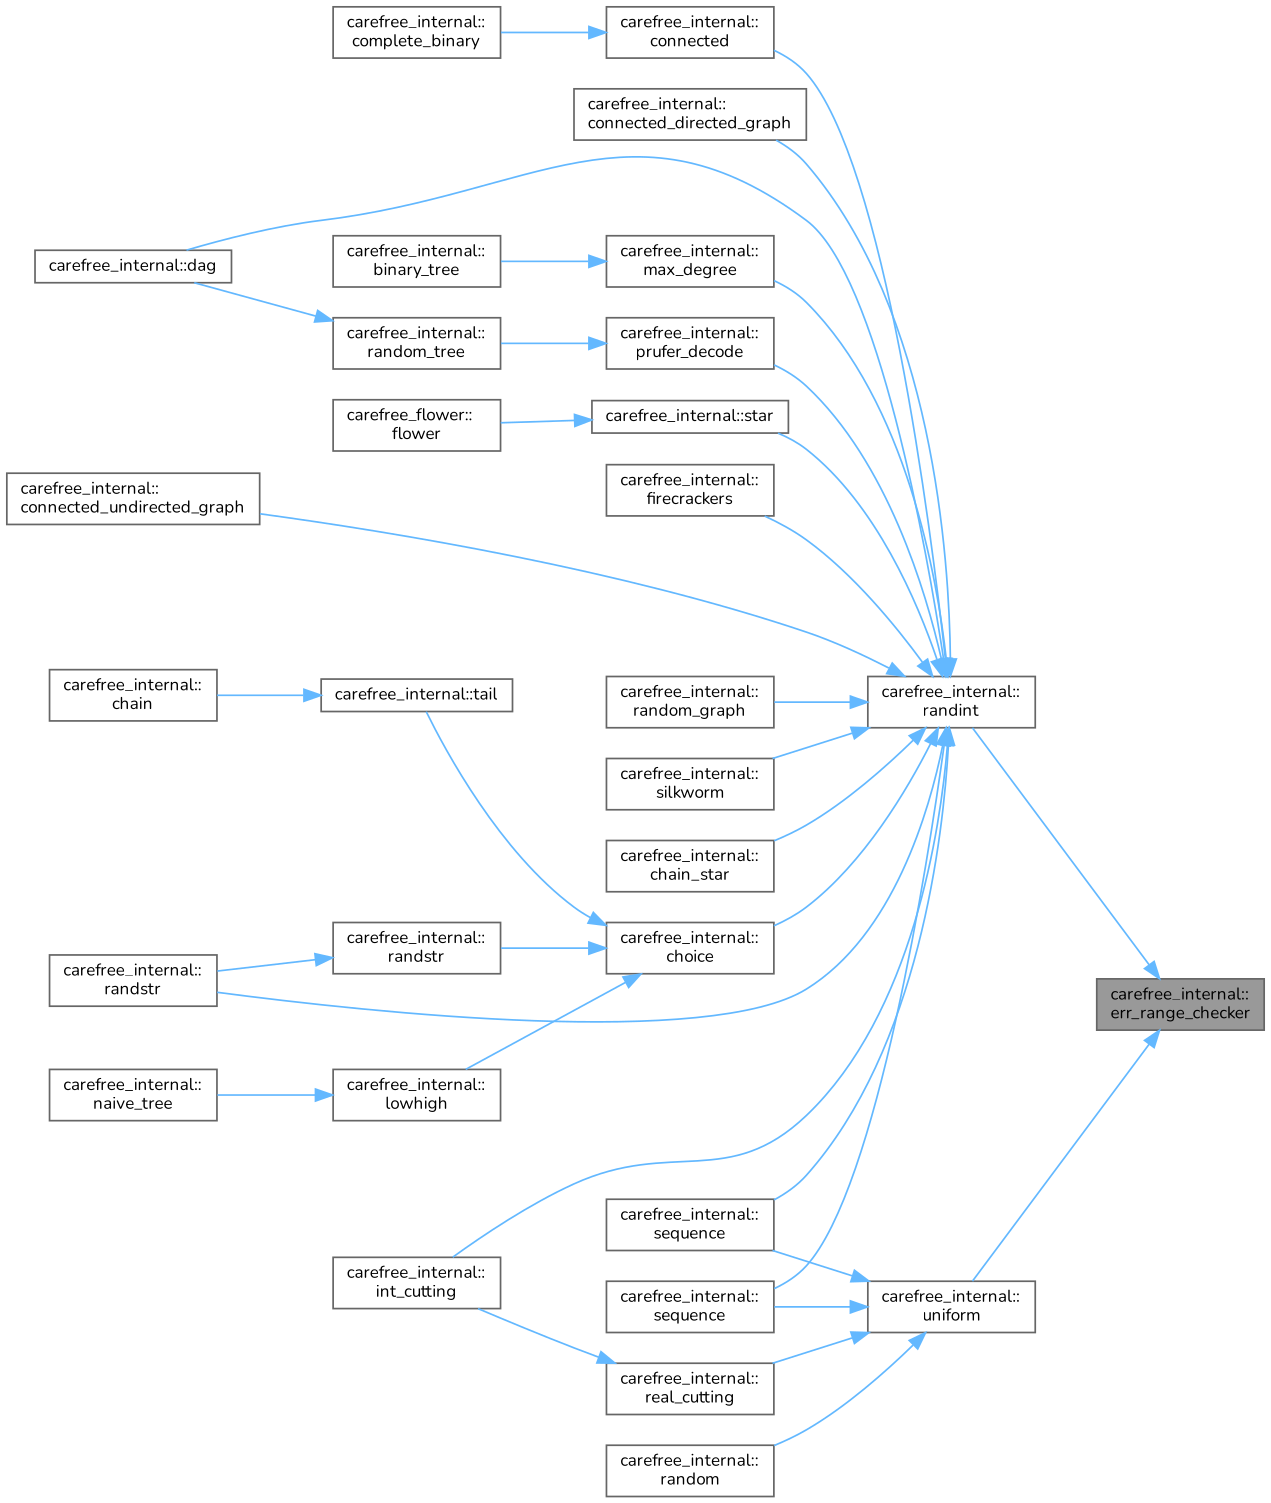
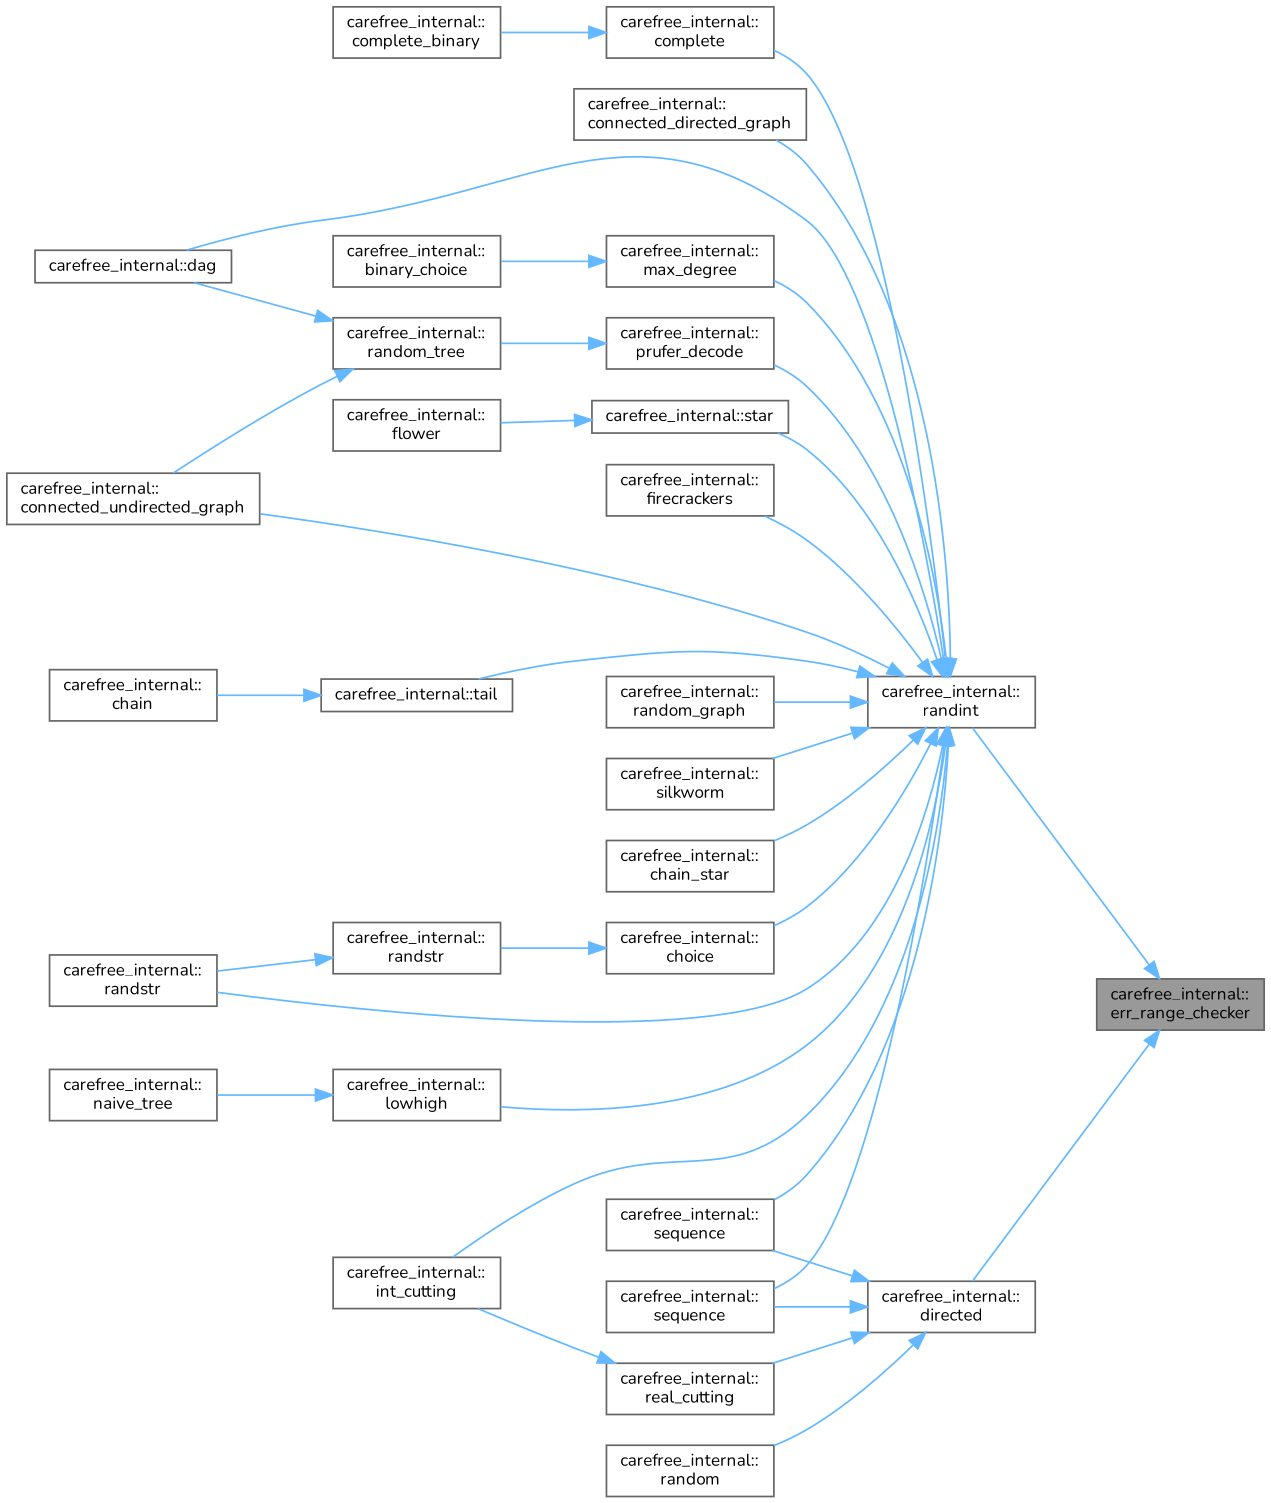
node "carefree_internal:: connected": label "carefree_internal:: connected" -> "carefree_internal:: complete"
node "carefree_internal:: binary_tree": label "carefree_internal:: binary_tree" -> "carefree_internal:: binary_choice"
edge "carefree_internal:: connected_undirected_graph" -> "carefree_internal:: random_tree": added
node "carefree_flower:: flower": label "carefree_flower:: flower" -> "carefree_internal:: flower"
edge "carefree_internal::tail" -> "carefree_internal:: choice": now "carefree_internal::tail" -> "carefree_internal:: randint"
edge "carefree_internal:: lowhigh" -> "carefree_internal:: choice": now "carefree_internal:: lowhigh" -> "carefree_internal:: randint"
node "carefree_internal:: uniform": label "carefree_internal:: uniform" -> "carefree_internal:: directed"
